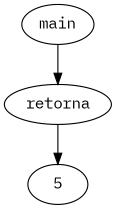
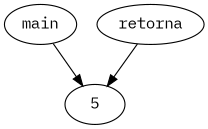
edge "main" -> "retorna": now "main" -> "5"
